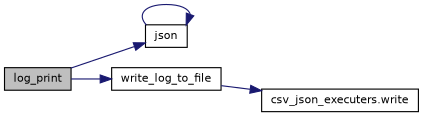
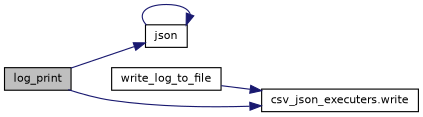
edge "log_print" -> "write_log_to_file": now "log_print" -> "csv_json_executers.write"
